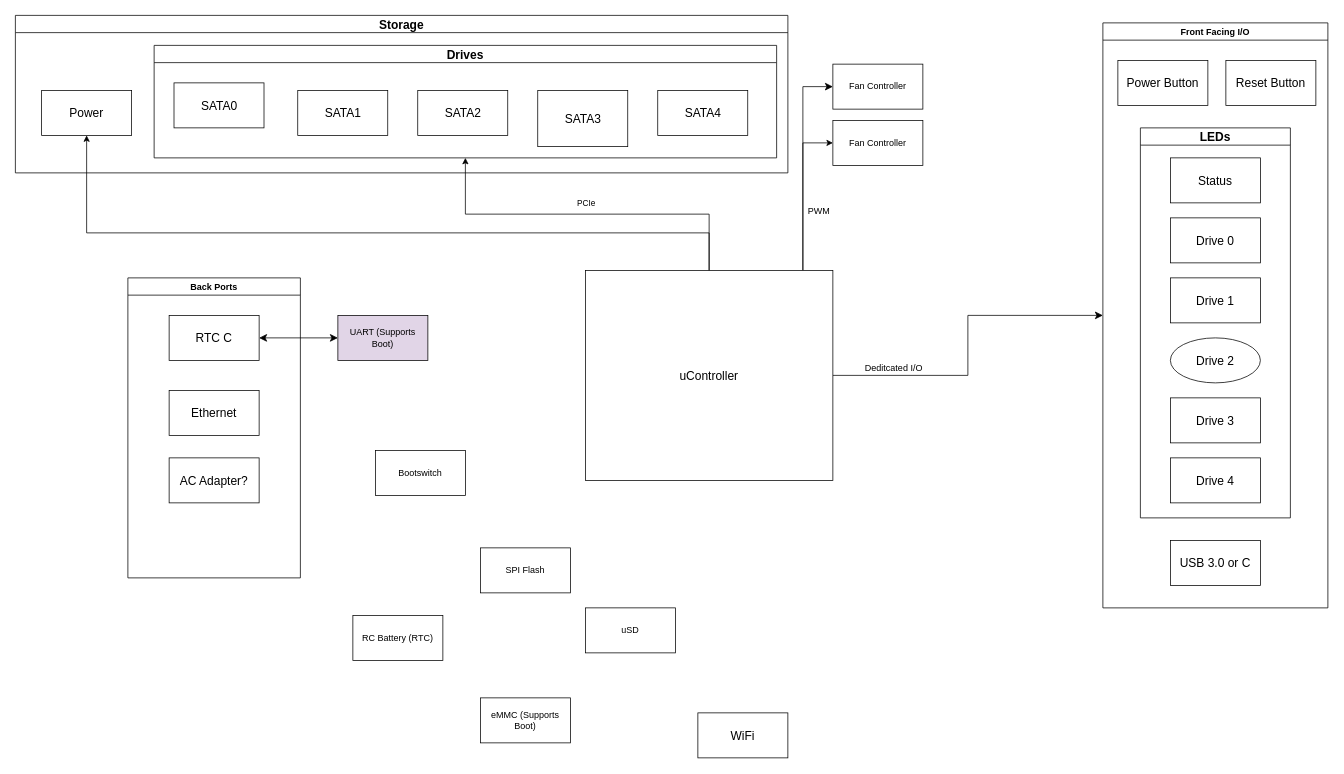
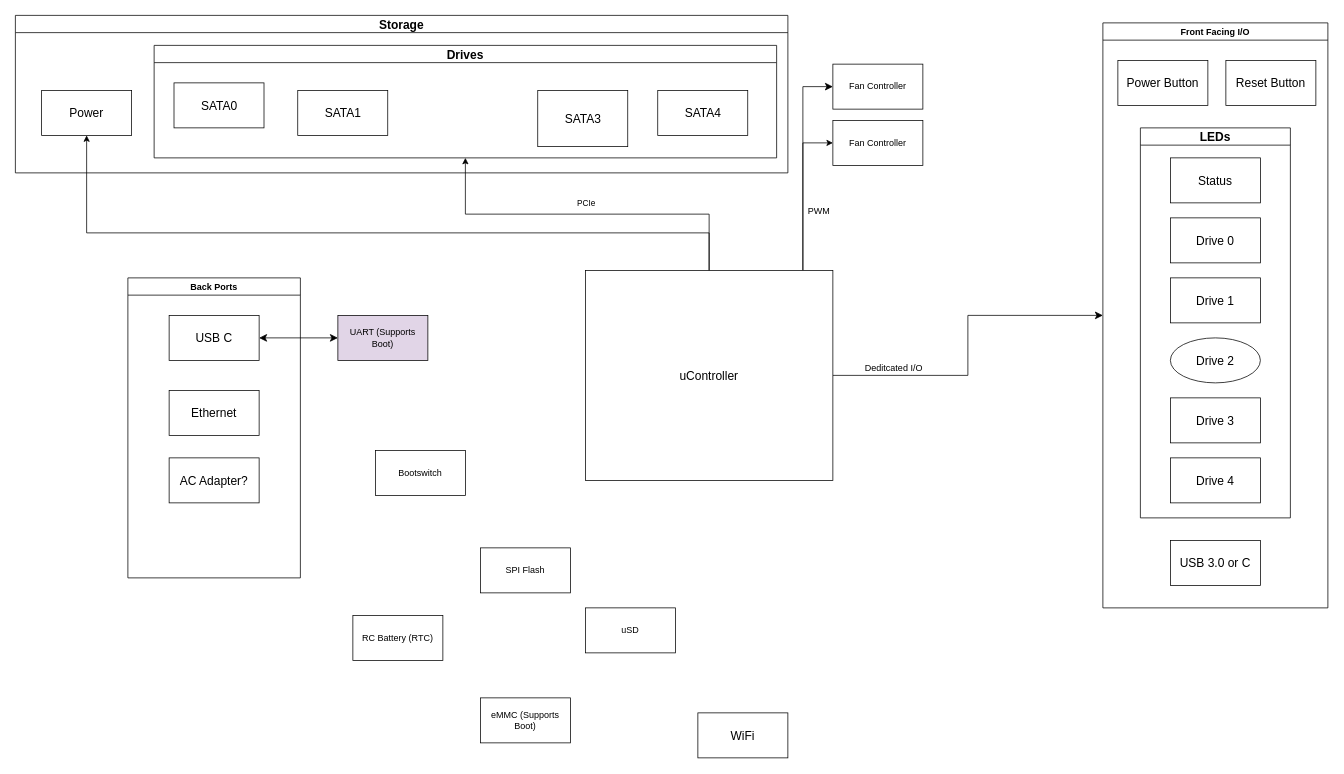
node "SATA2": removed
node "RTC C": label "RTC C" -> "USB C"
